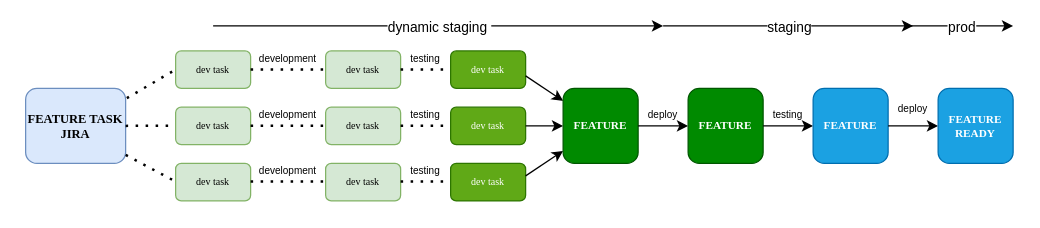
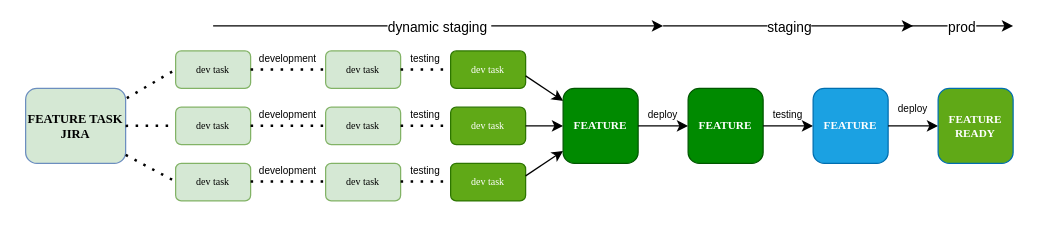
node "FEATURE TASK JIRA": fillcolor #dae8fc -> #d5e8d4
node "FEATURE READY": fillcolor #1ba1e2 -> #60a917
